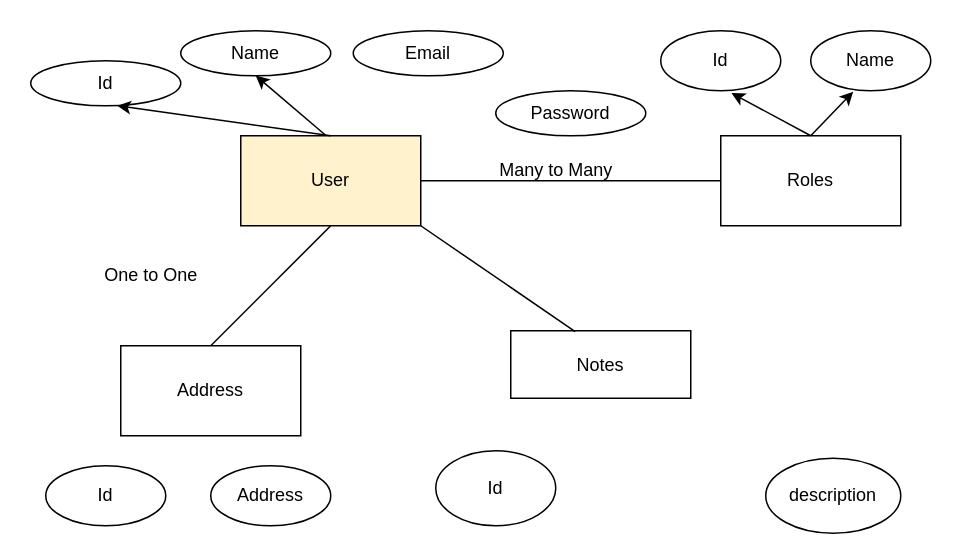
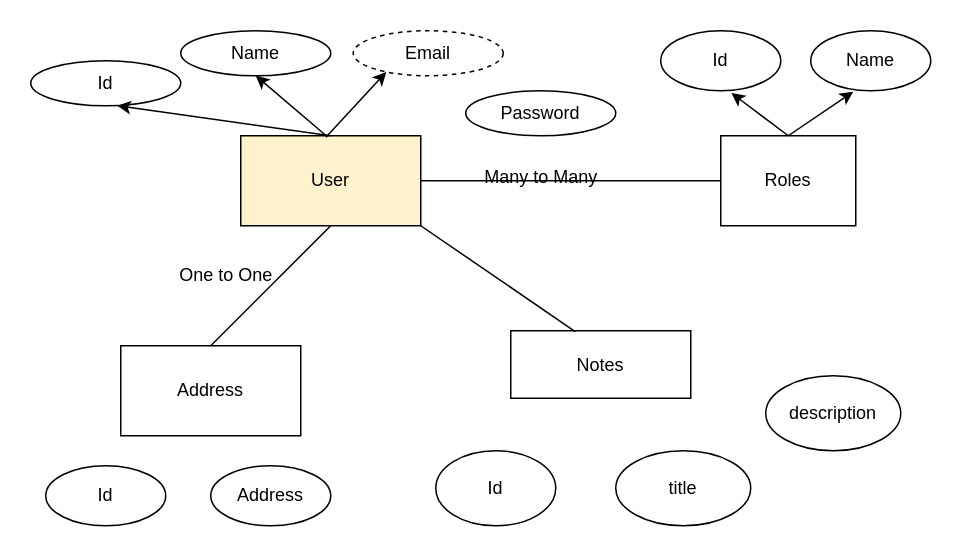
node "Email": style solid -> dashed
edge "User" -> "Email": added
node "Password": moved (571, 113) -> (541, 113)
node "Many to Many": moved (556, 170) -> (541, 178)
node "Roles": size 180x90 -> 135x90
node "One to One": moved (151, 275) -> (226, 275)
node "title": added
node "description": moved (833, 496) -> (833, 413)
